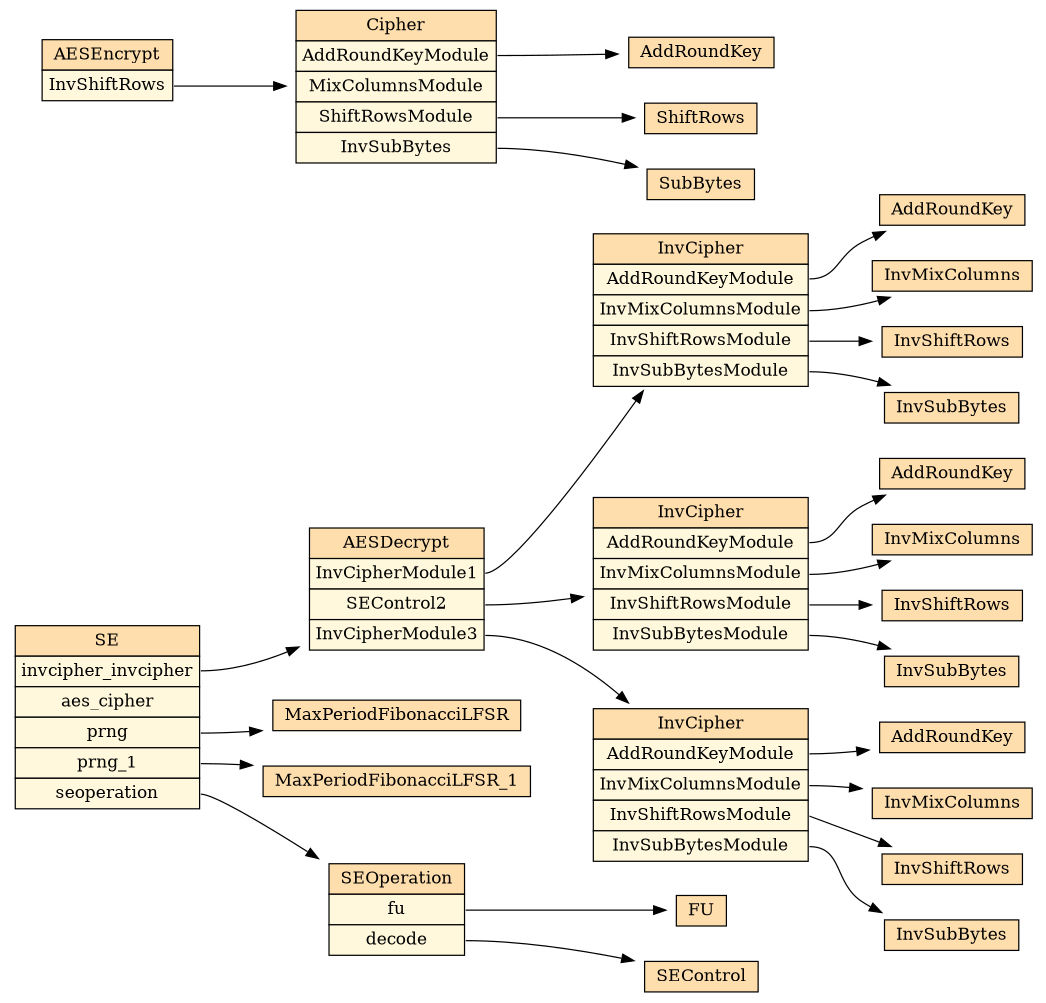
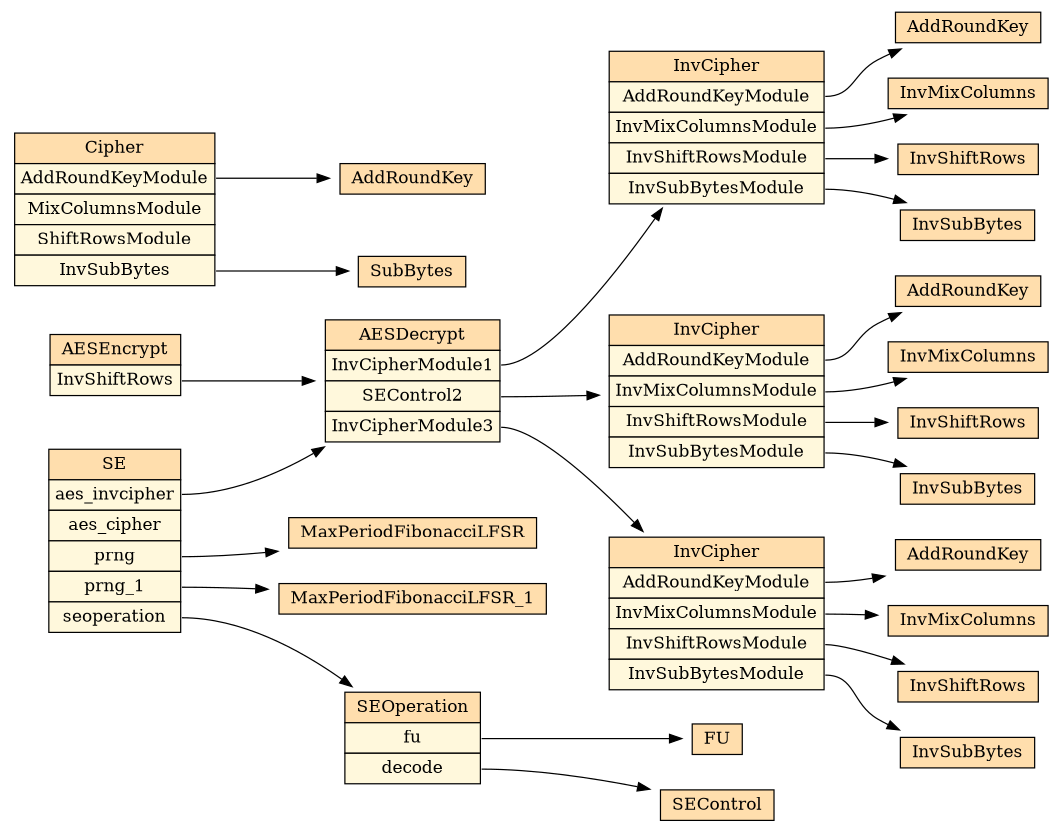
edge "AESEncrypt" -> "Cipher": now "AESEncrypt" -> "AESDecrypt"
node "ShiftRows": removed
node "SE": text "invcipher_invcipher" -> "aes_invcipher"
